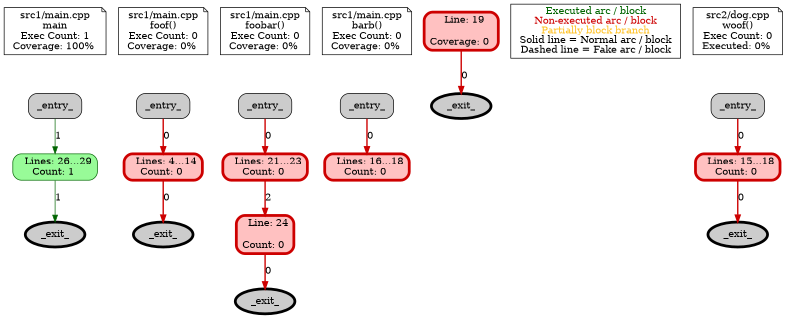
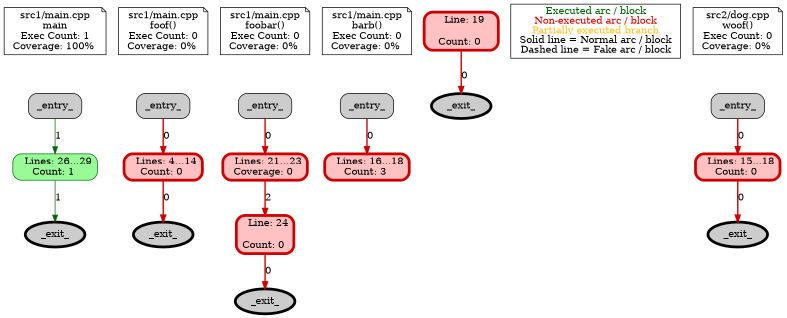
node "Executed arc / block": text "Partially block branch" -> "Partially executed branch"
node "Line: 19": text "Coverage: 0" -> "Count: 0"
node "src2/dog.cpp": text "Executed: 0%" -> "Coverage: 0%"
node "Lines: 21...23": text "Count: 0" -> "Coverage: 0"
node "Lines: 16...18": text "Count: 0" -> "Count: 3"
